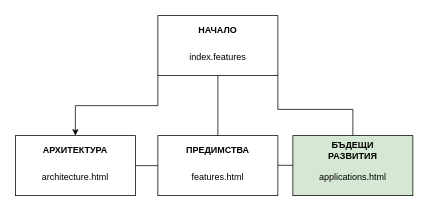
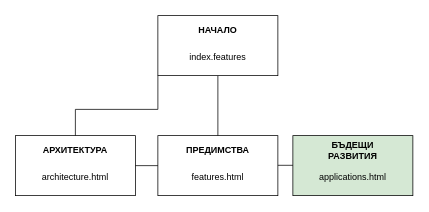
edge "index.features" -> "architecture.html": now "index.features" -> "АРХИТЕКТУРА"
edge "index.features" -> "БЪДЕЩИ РАЗВИТИЯ": removed
